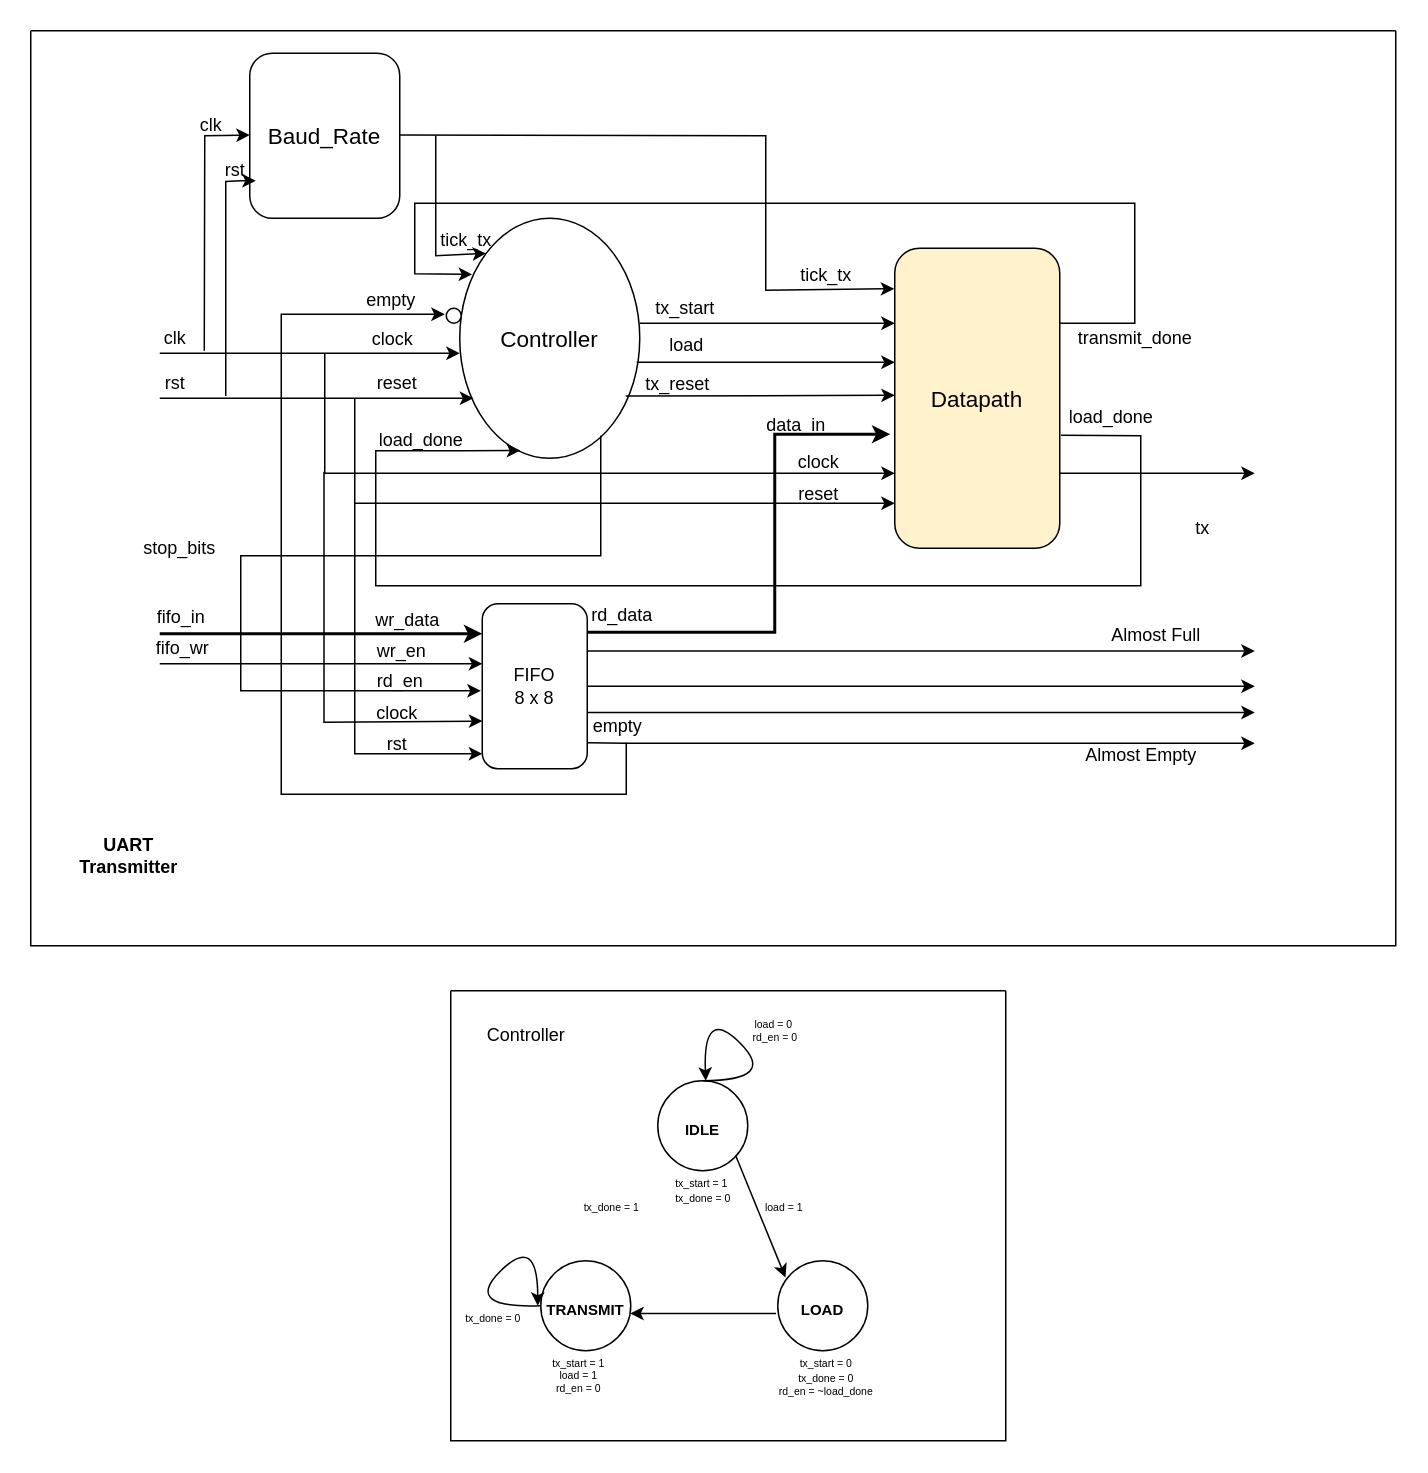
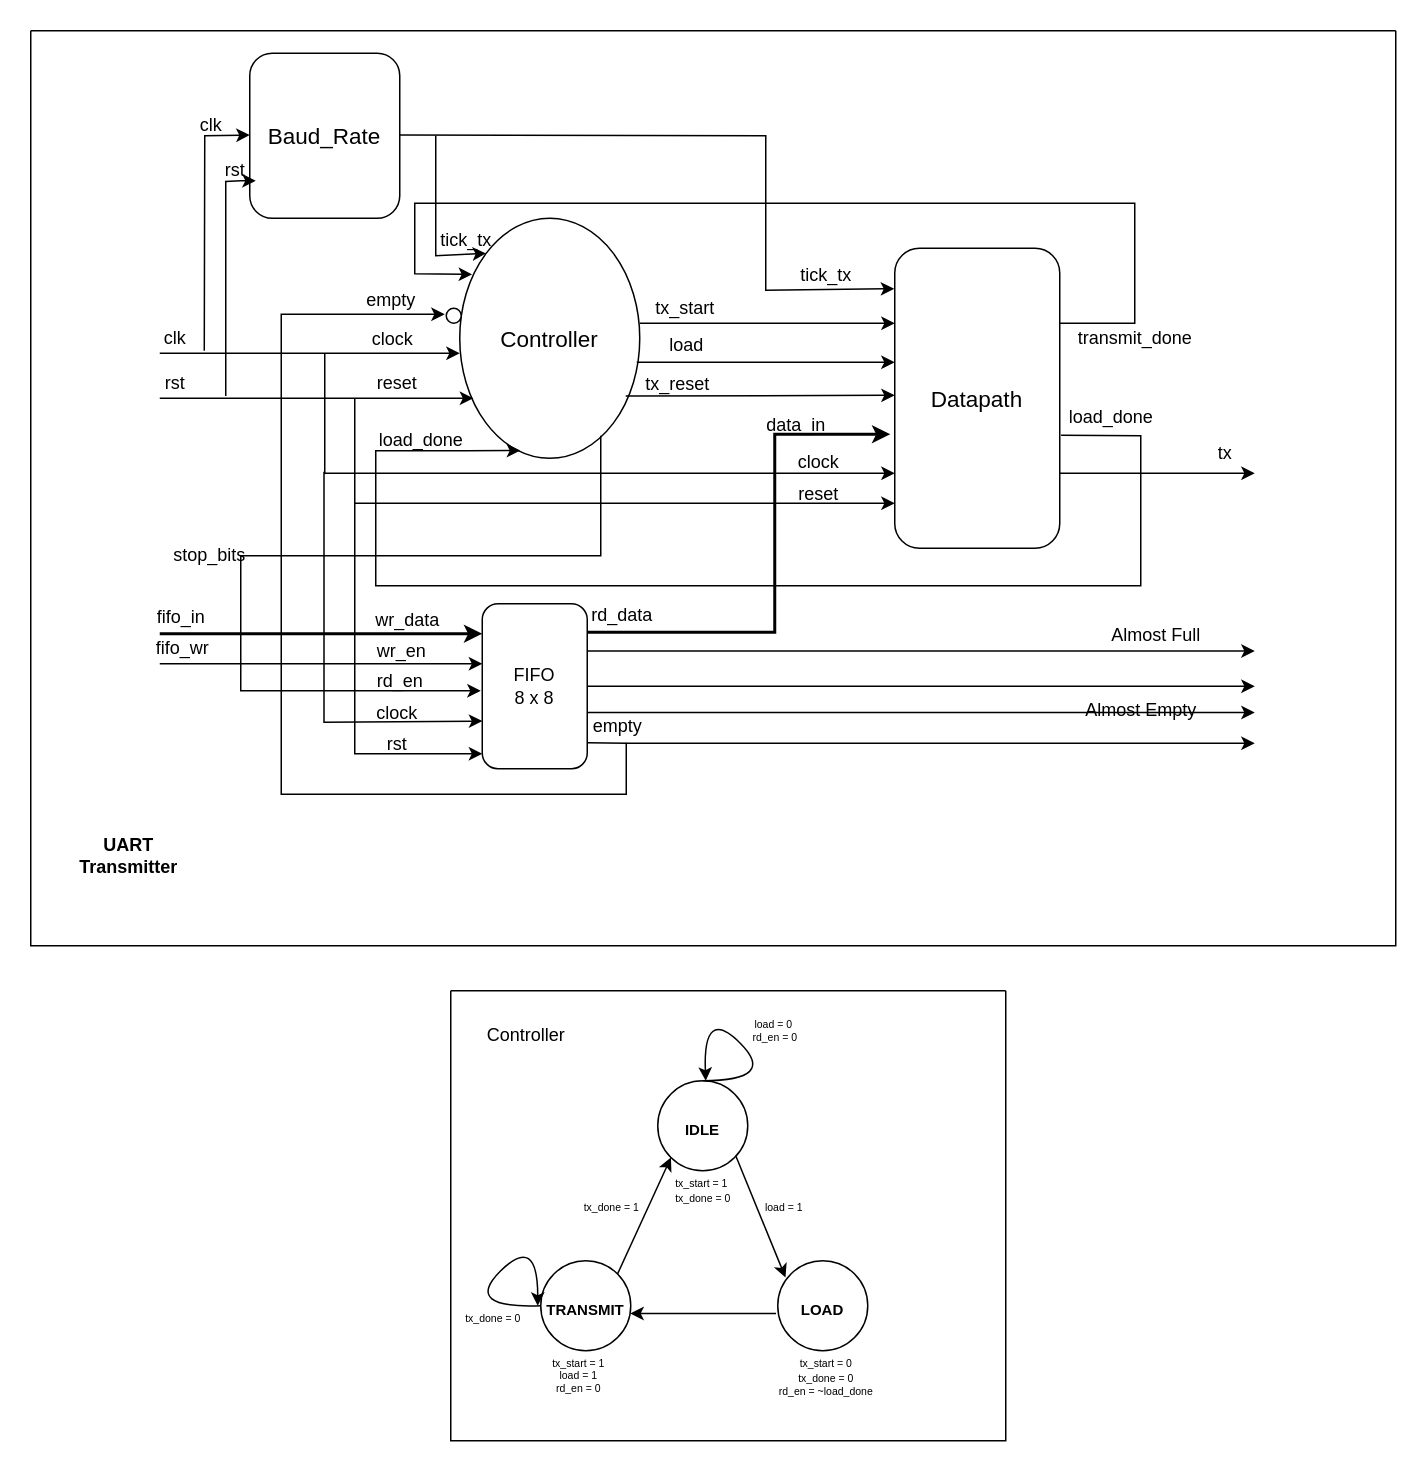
node "Datapath": fillcolor #fff2cc -> #ffffff
node "tx": moved (1202, 529) -> (1225, 454)
node "stop_bits": moved (179, 548) -> (209, 556)
node "Almost Empty": moved (1141, 755) -> (1141, 710)
edge "TRANSMIT" -> "IDLE": added
